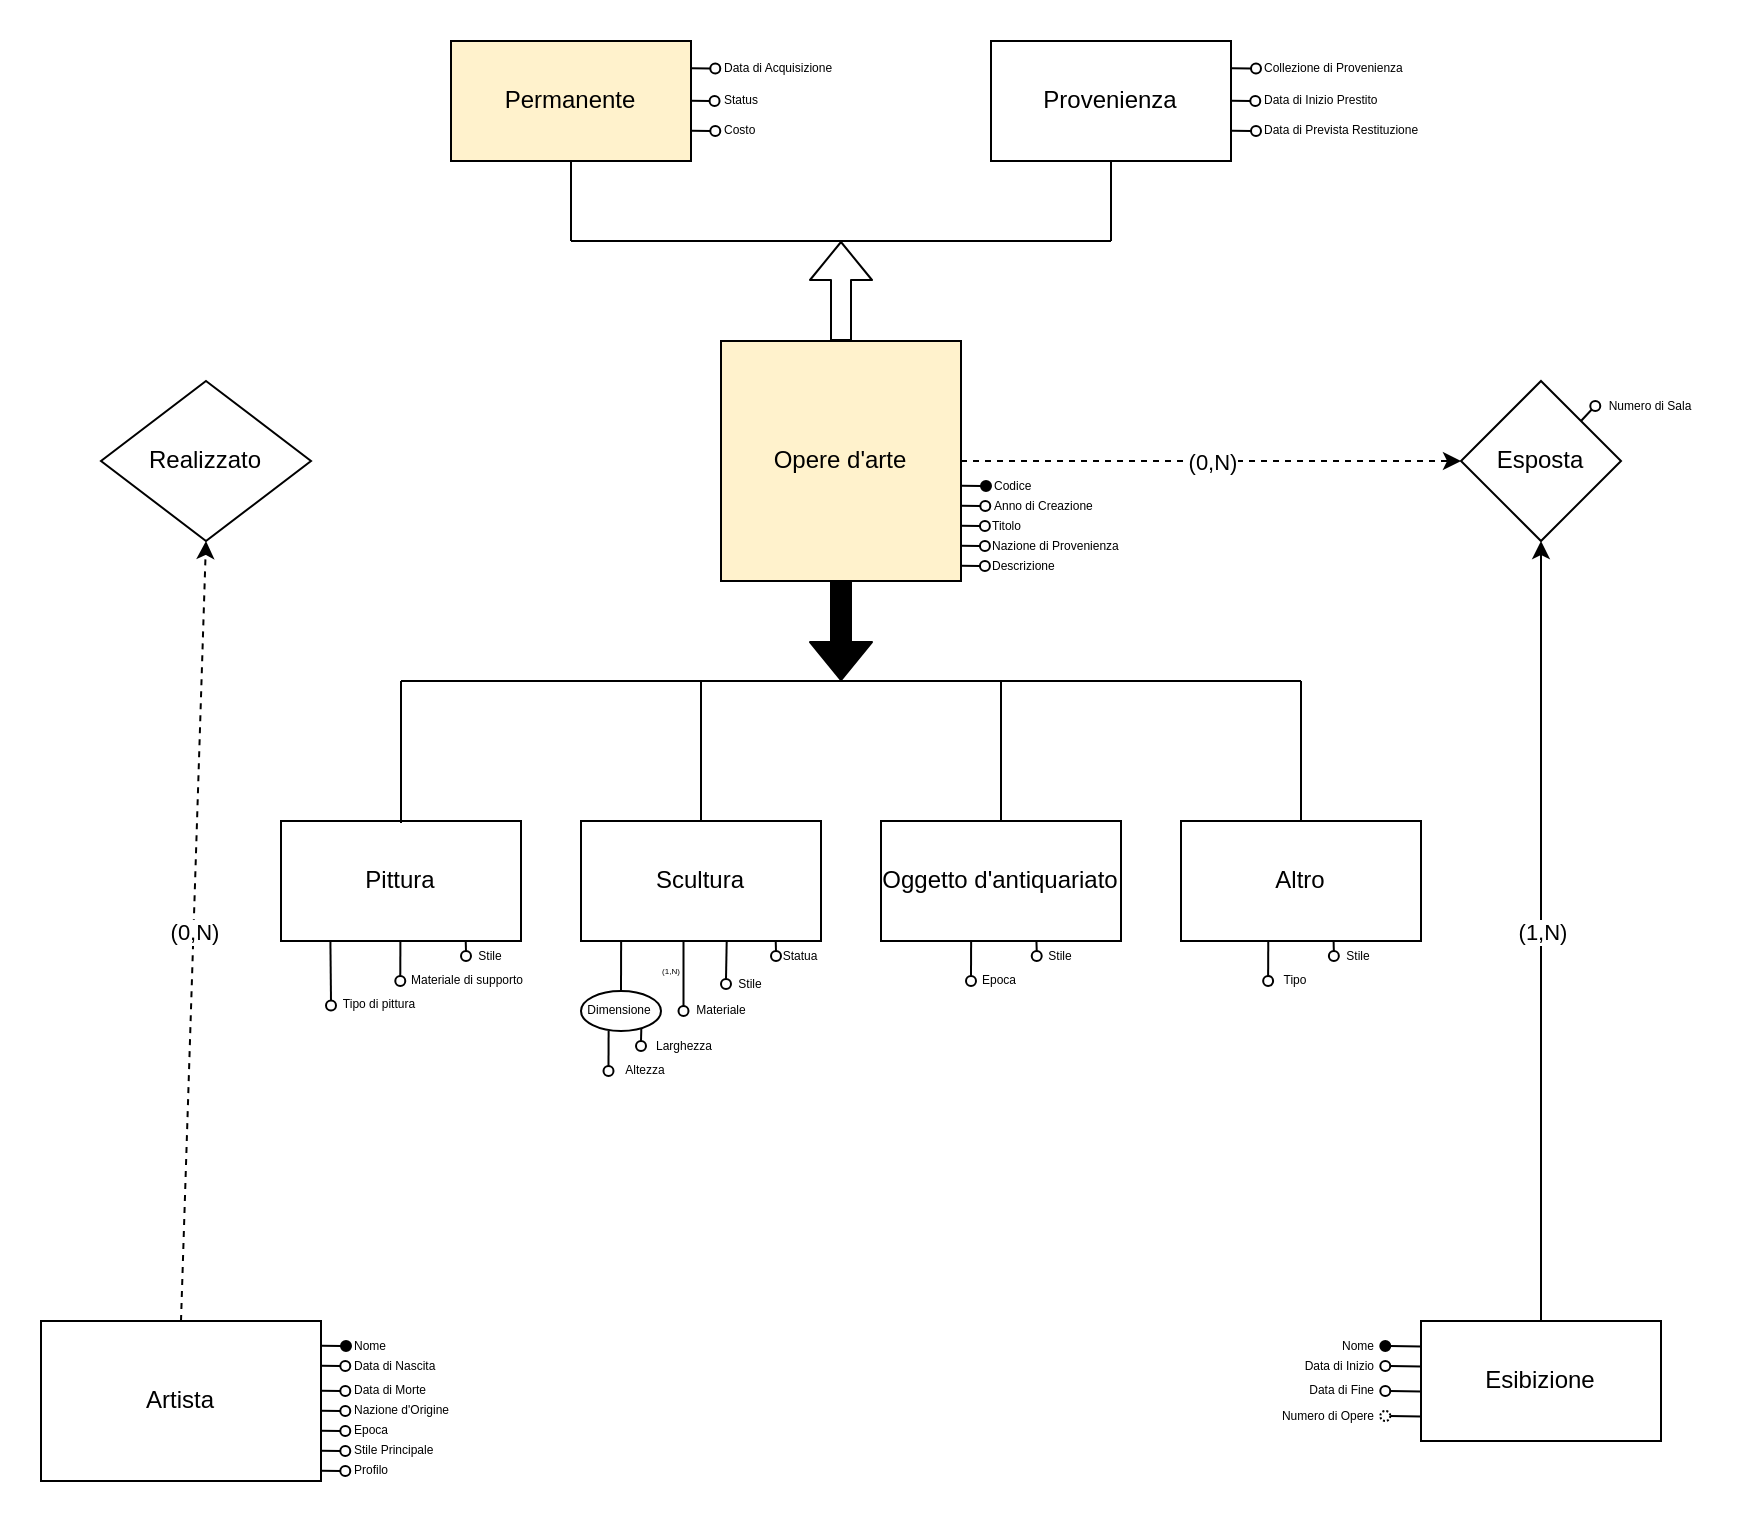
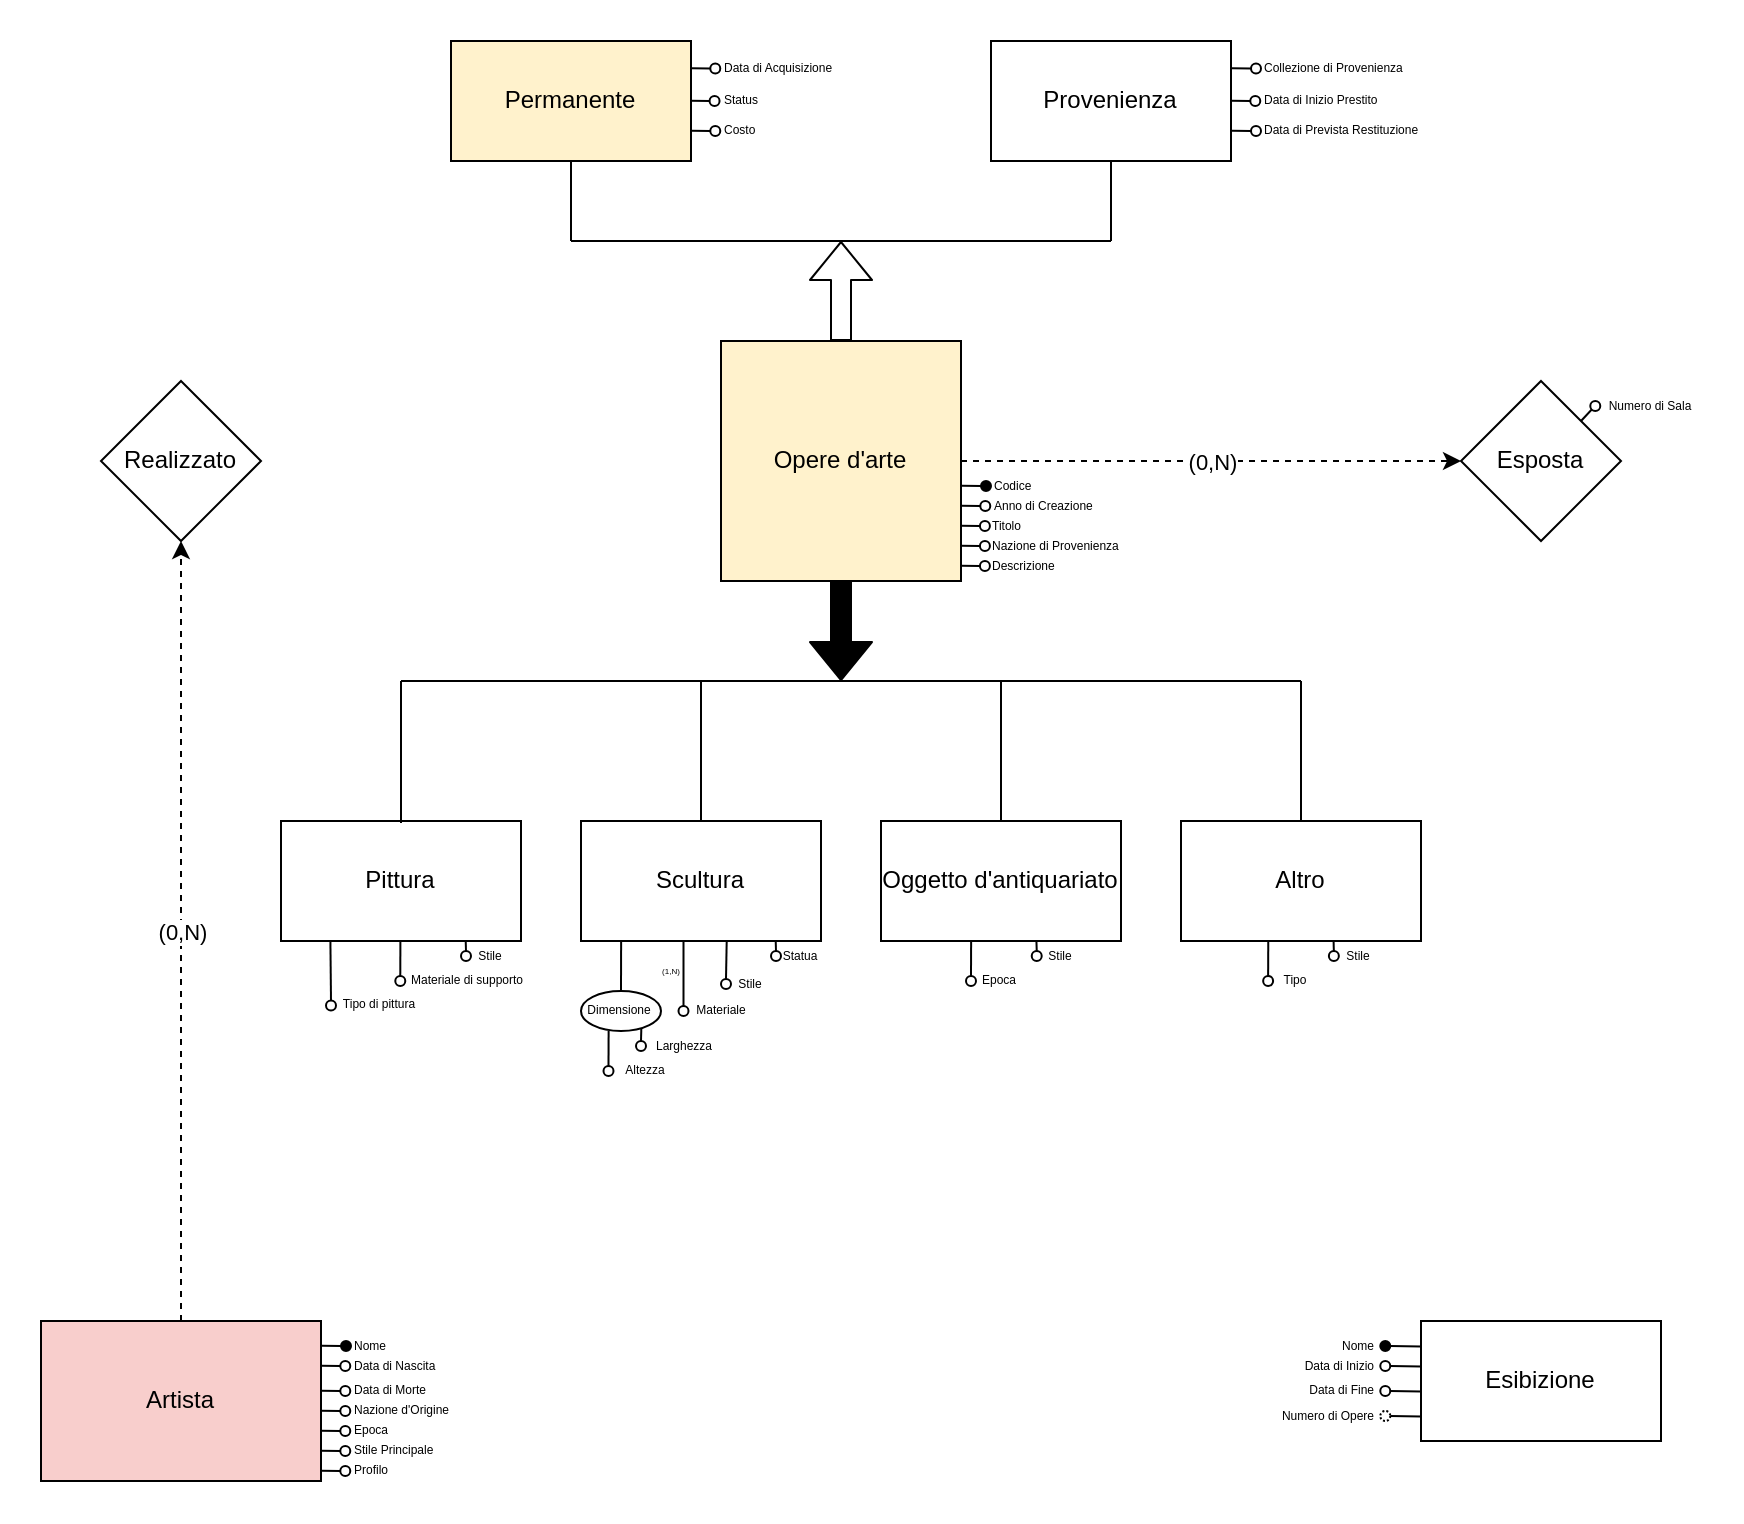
node "Realizzato": size 210x160 -> 160x160
edge "Esibizione" -> "Esposta": removed, label "(1,N)"
node "Artista": fillcolor #ffffff -> #f8cecc
